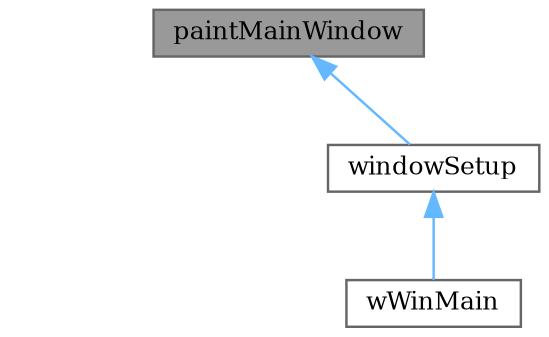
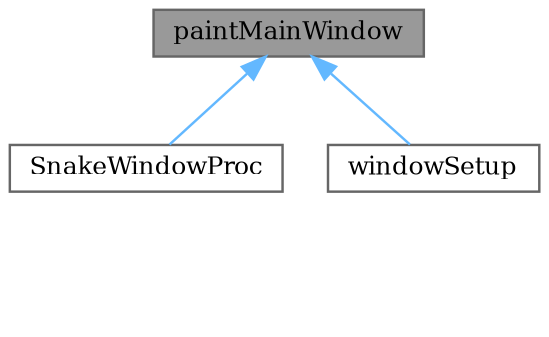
node "SnakeWindowProc": added
node "wWinMain": removed
